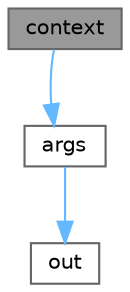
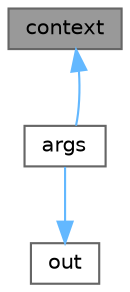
edge "context" -> "args": reversed
